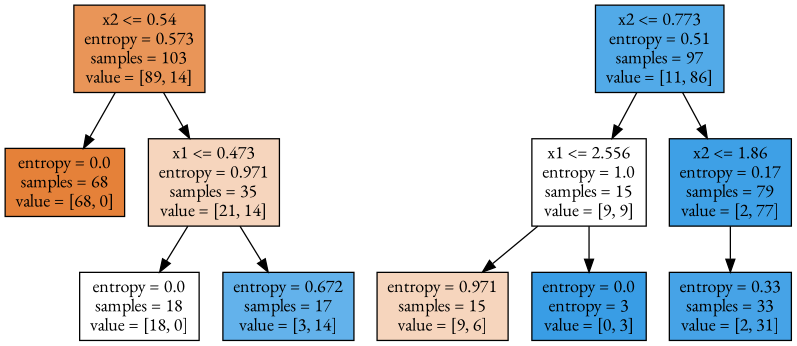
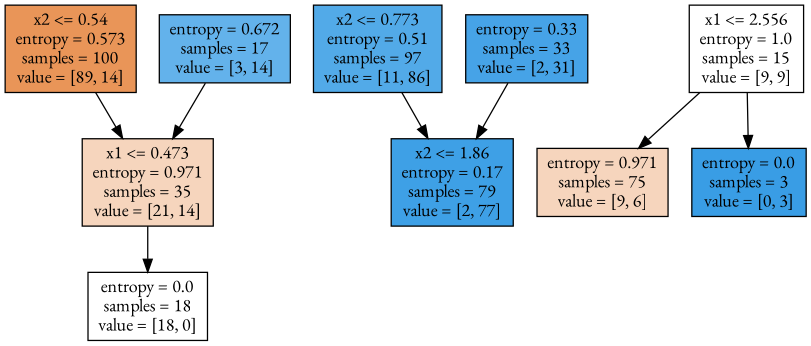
node "x2 <= 0.54 entropy = 0.573 samples = 103 value = [89, 14]": label "x2 <= 0.54 entropy = 0.573 samples = 103 value = [89, 14]" -> "x2 <= 0.54 entropy = 0.573 samples = 100 value = [89, 14]"
edge "x2 <= 0.773 entropy = 0.51 samples = 97 value = [11, 86]" -> "x1 <= 2.556 entropy = 1.0 samples = 15 value = [9, 9]": removed
node "entropy = 0.0 samples = 68 value = [68, 0]": removed
edge "x2 <= 1.86 entropy = 0.17 samples = 79 value = [2, 77]" -> "entropy = 0.33 samples = 33 value = [2, 31]": reversed
edge "x1 <= 0.473 entropy = 0.971 samples = 35 value = [21, 14]" -> "entropy = 0.672 samples = 17 value = [3, 14]": reversed
node "entropy = 0.971 samples = 15 value = [9, 6]": label "entropy = 0.971 samples = 15 value = [9, 6]" -> "entropy = 0.971 samples = 75 value = [9, 6]"
node "entropy = 0.0 entropy = 3 value = [0, 3]": label "entropy = 0.0 entropy = 3 value = [0, 3]" -> "entropy = 0.0 samples = 3 value = [0, 3]"
